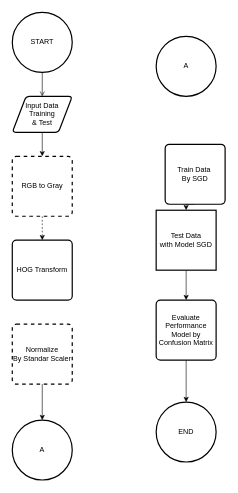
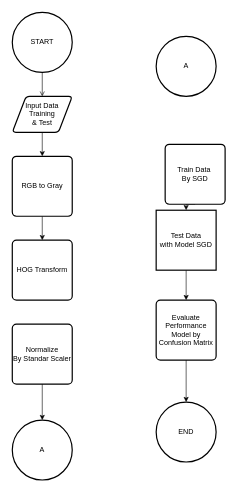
node "RGB to Gray": style dashed -> solid
edge "RGB to Gray" -> "HOG Transform": style dashed -> solid
node "Normalize By Standar Scaler": style dashed -> solid
